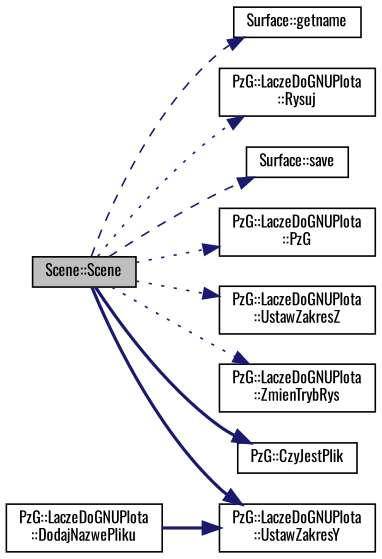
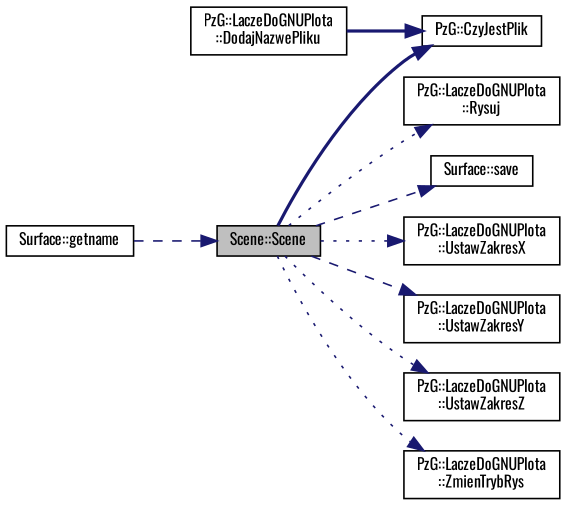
edge "Scene::Scene" -> "Surface::getname": reversed
node "PzG::LaczeDoGNUPlota ::PzG": label "PzG::LaczeDoGNUPlota ::PzG" -> "PzG::LaczeDoGNUPlota ::UstawZakresX"
edge "Scene::Scene" -> "PzG::LaczeDoGNUPlota ::UstawZakresY": style bold -> dashed
edge "PzG::LaczeDoGNUPlota ::DodajNazwePliku" -> "PzG::LaczeDoGNUPlota ::UstawZakresY": now "PzG::LaczeDoGNUPlota ::DodajNazwePliku" -> "PzG::CzyJestPlik"
